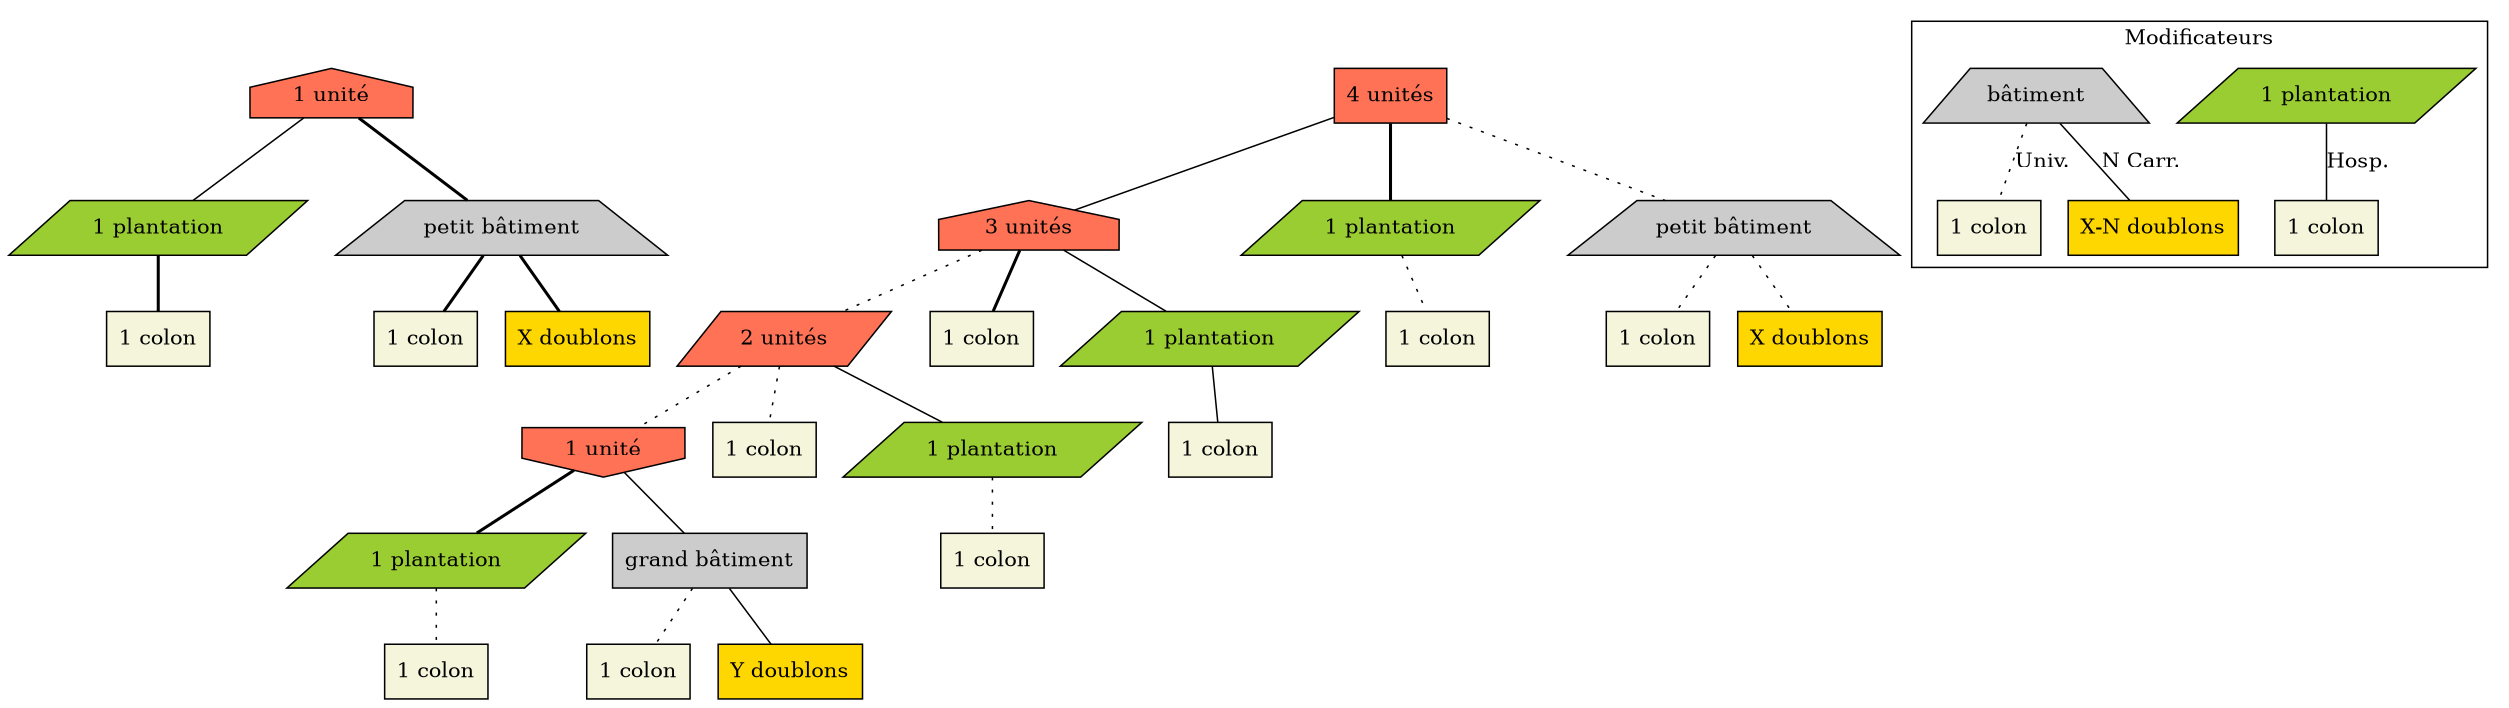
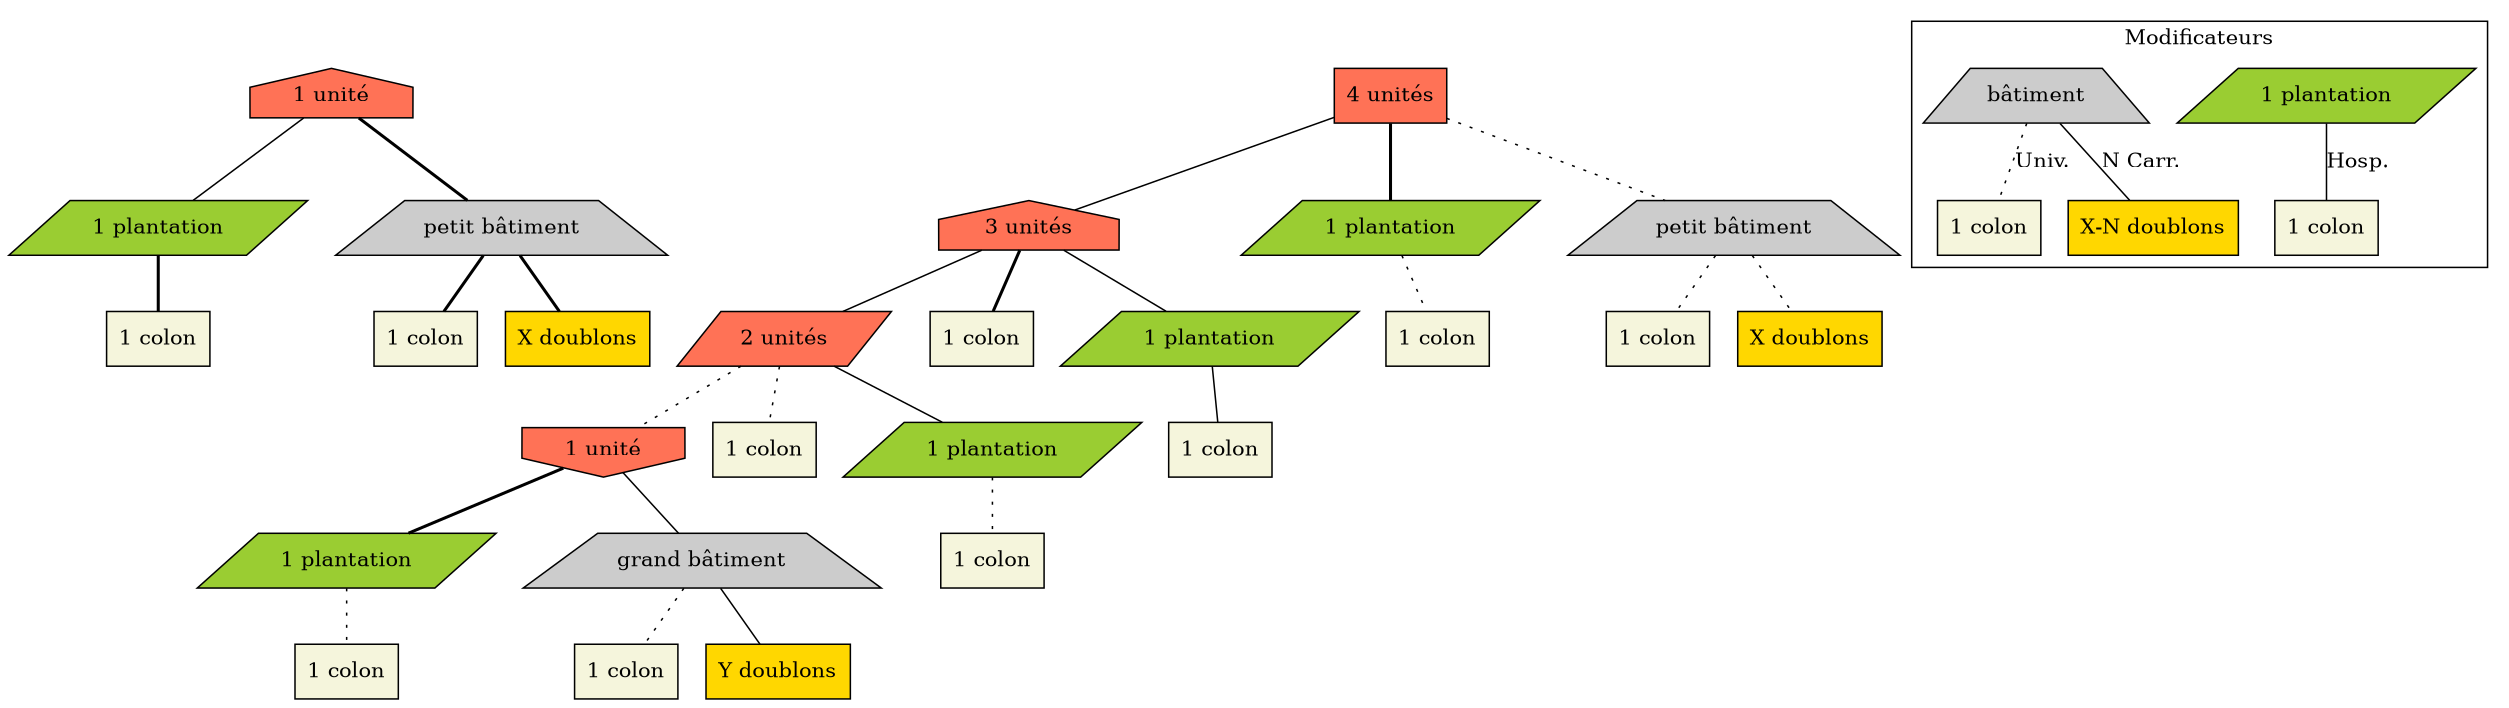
edge "3 unités" -- "2 unités": style dotted -> solid
node "grand bâtiment": shape box -> trapezium
